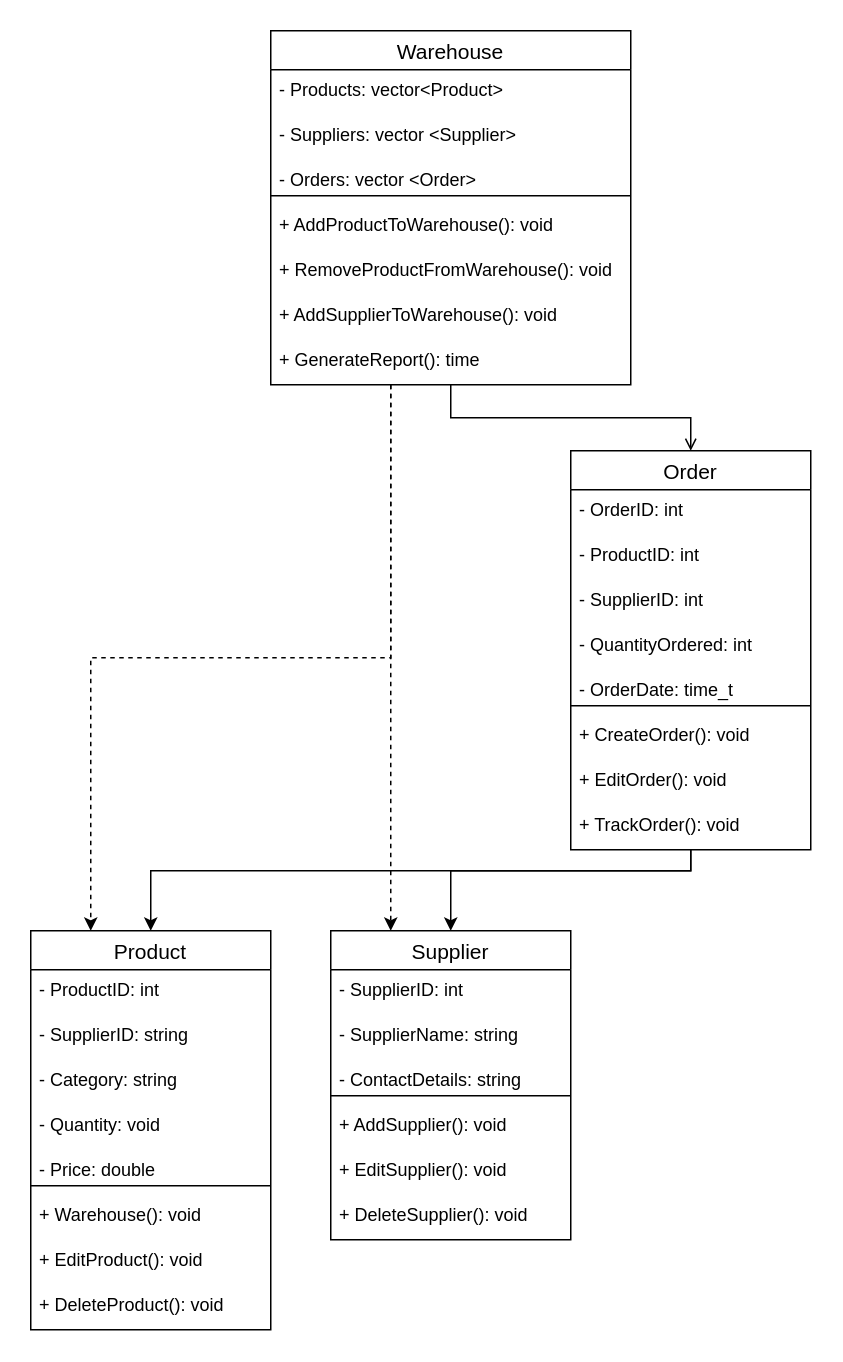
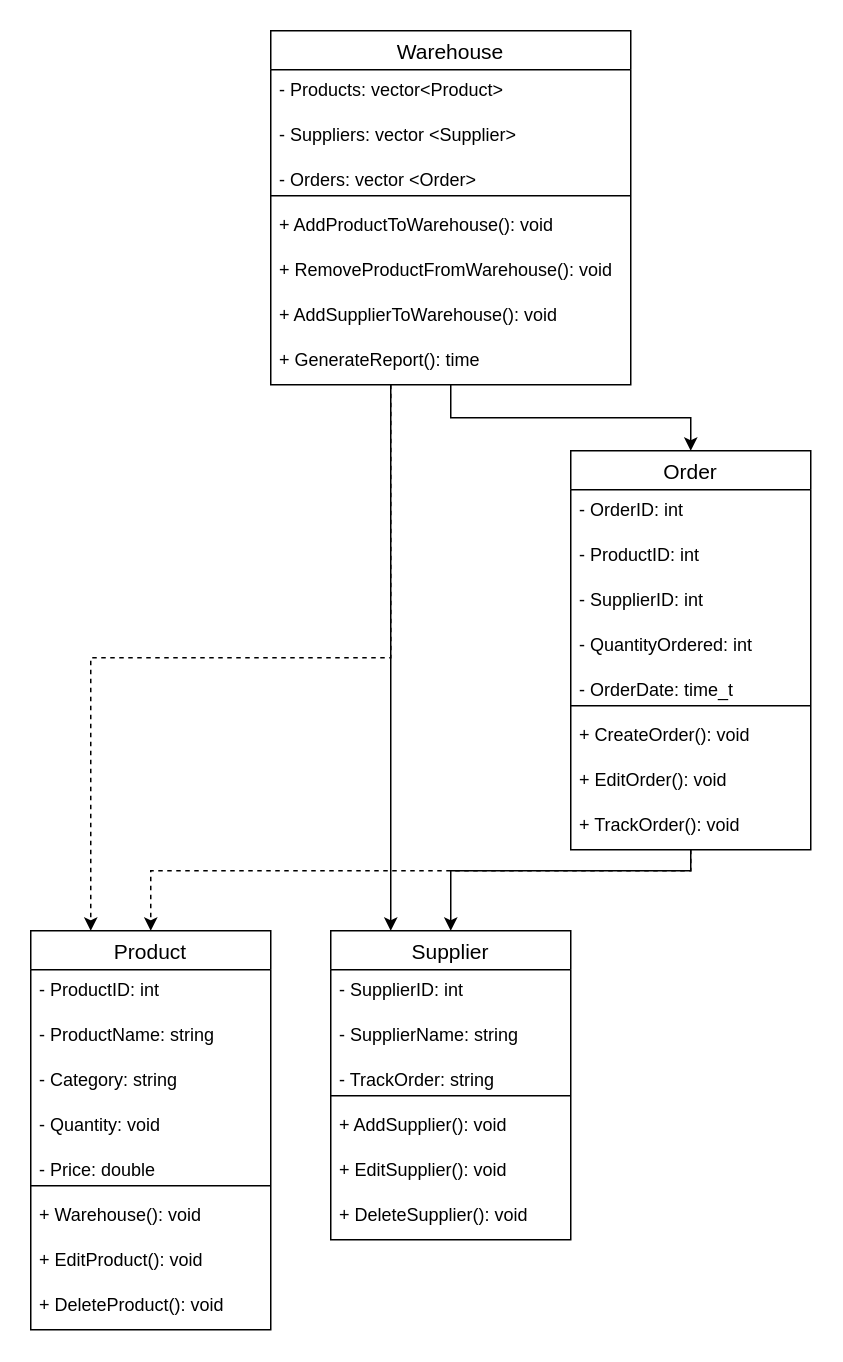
edge "Warehouse" -> "Order": arrowhead open -> classic
edge "Warehouse" -> "Supplier": style dashed -> solid
edge "Order" -> "Product": style solid -> dashed
node "- SupplierID: string": label "- SupplierID: string" -> "- ProductName: string"
node "- ContactDetails: string": label "- ContactDetails: string" -> "- TrackOrder: string"
